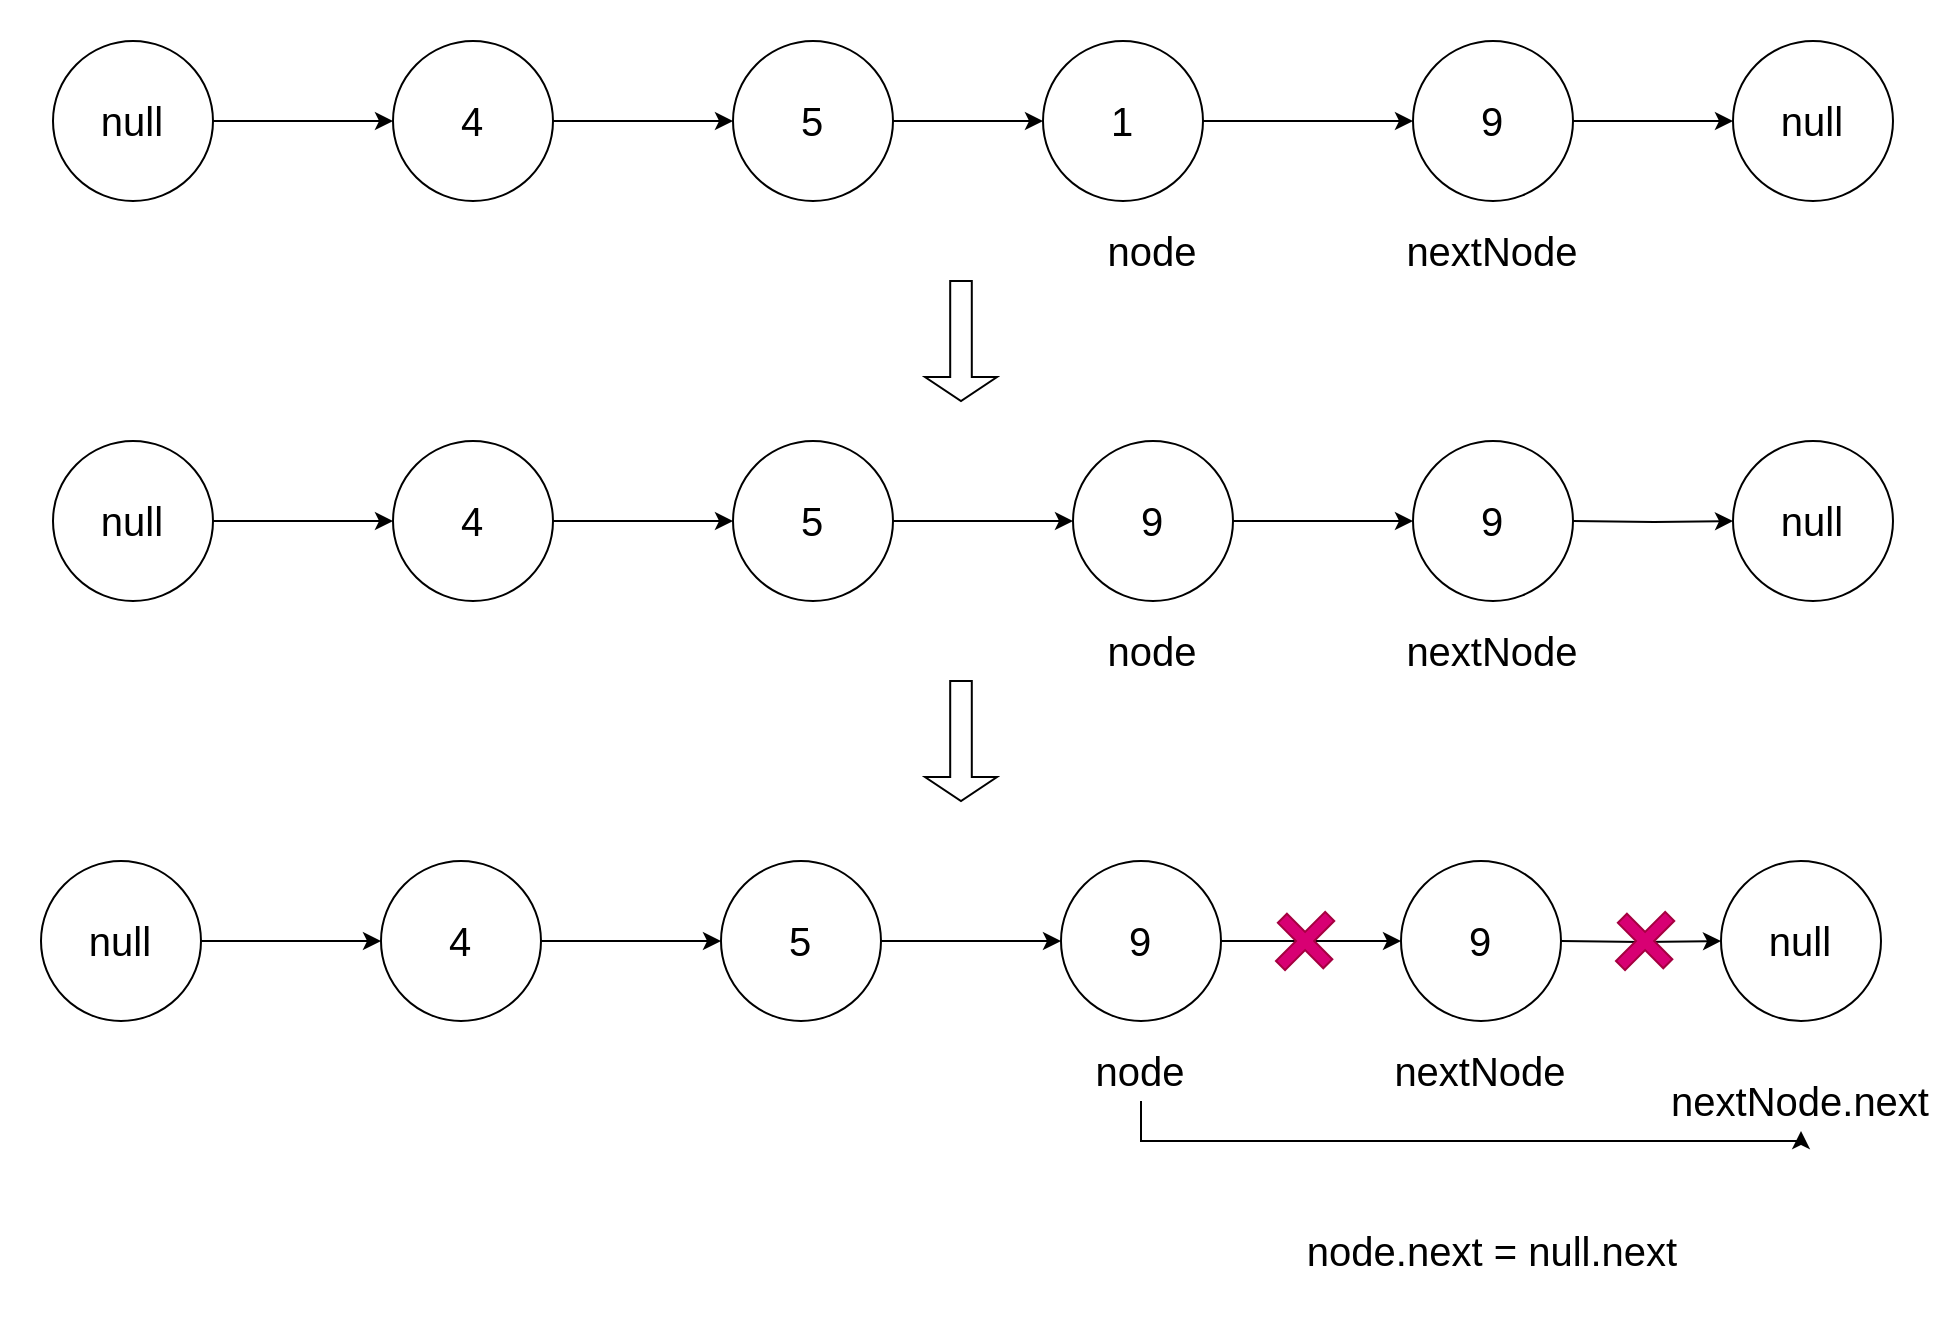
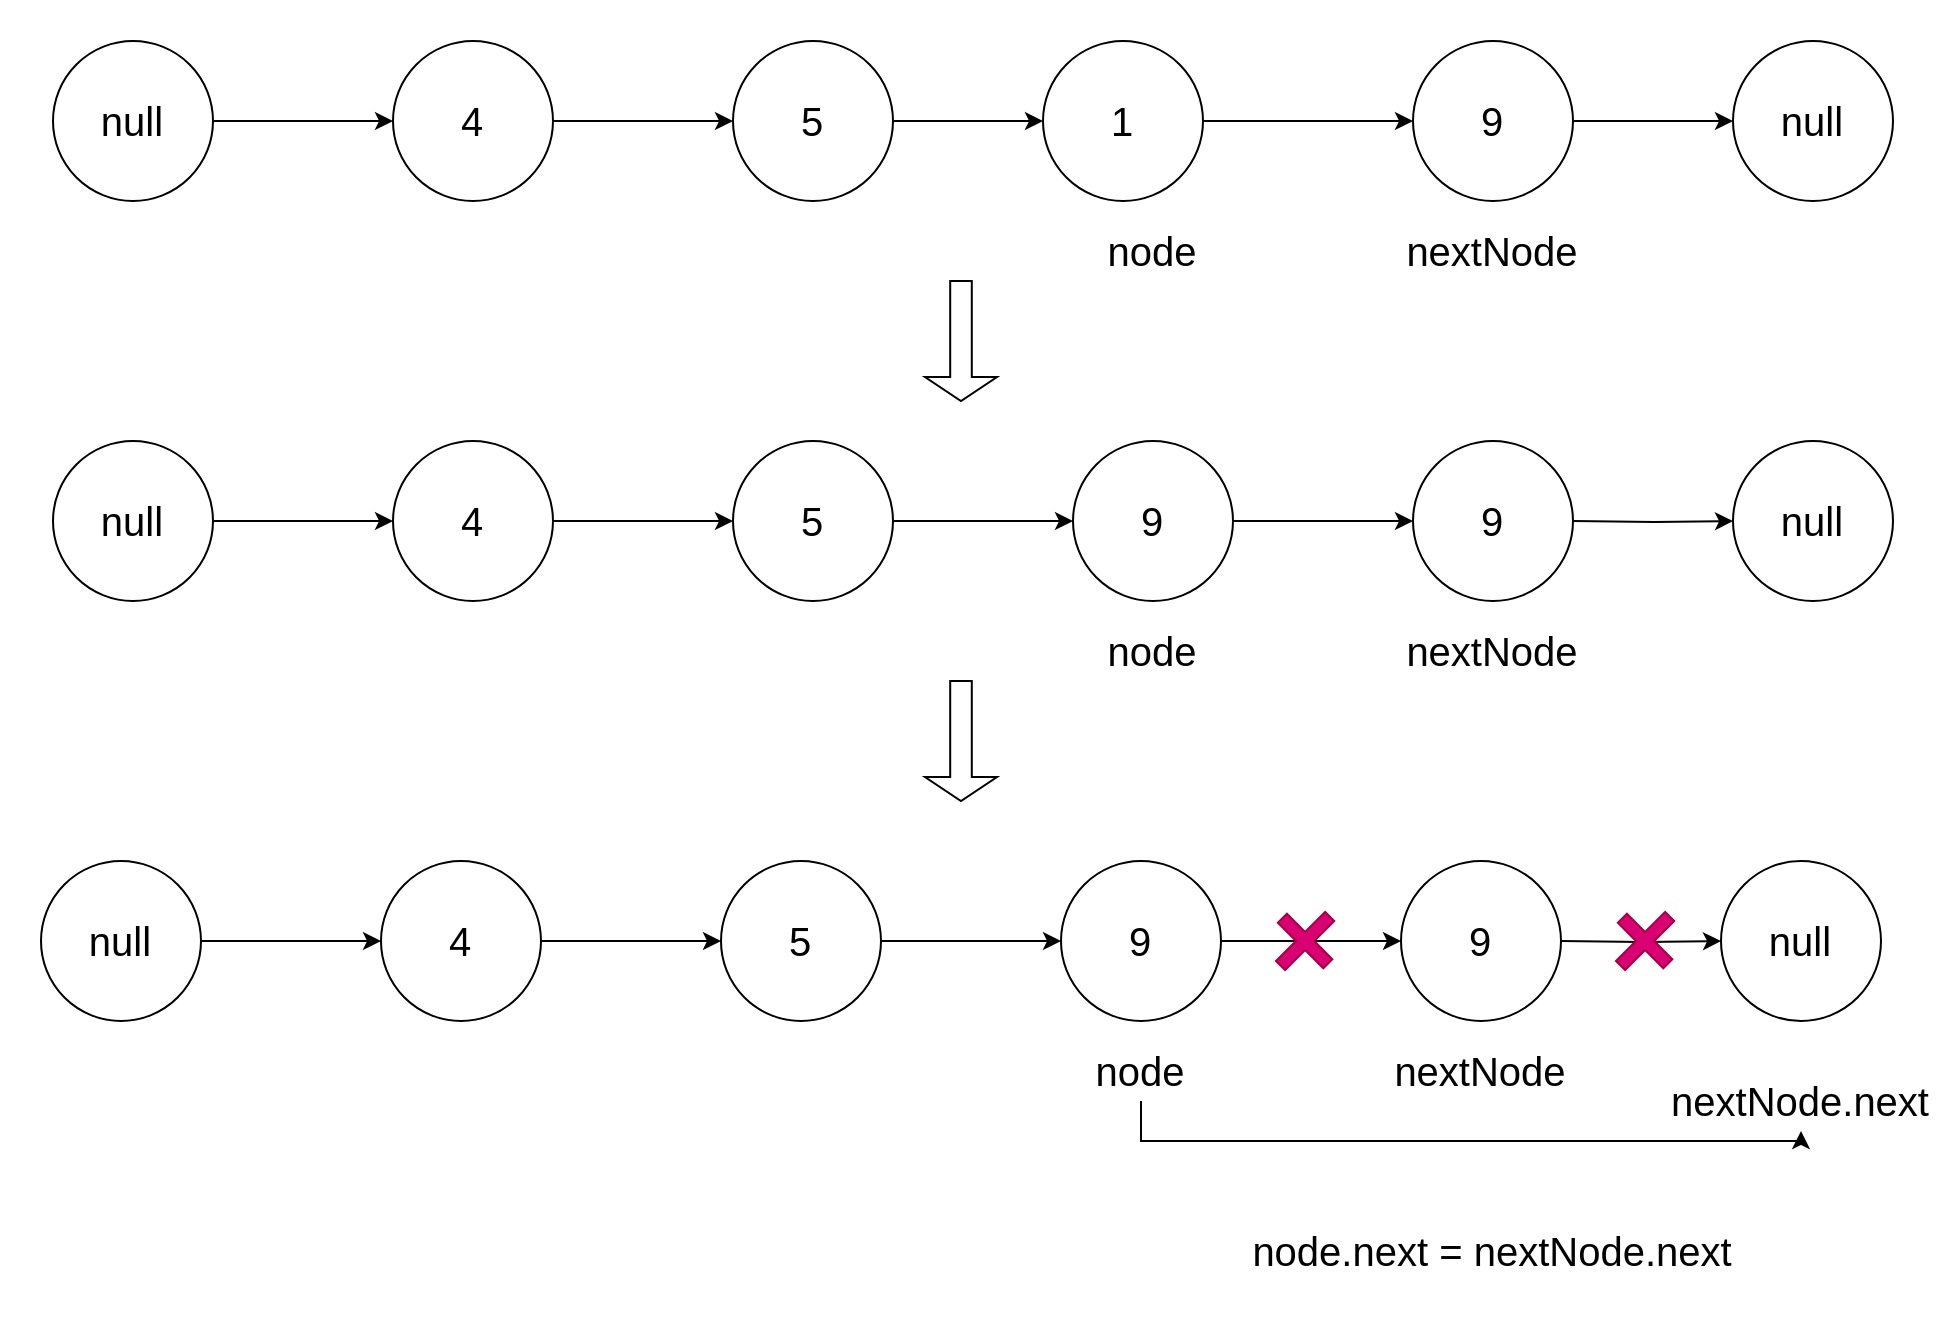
node "node.next = null.next": label "node.next = null.next" -> "node.next = nextNode.next"
